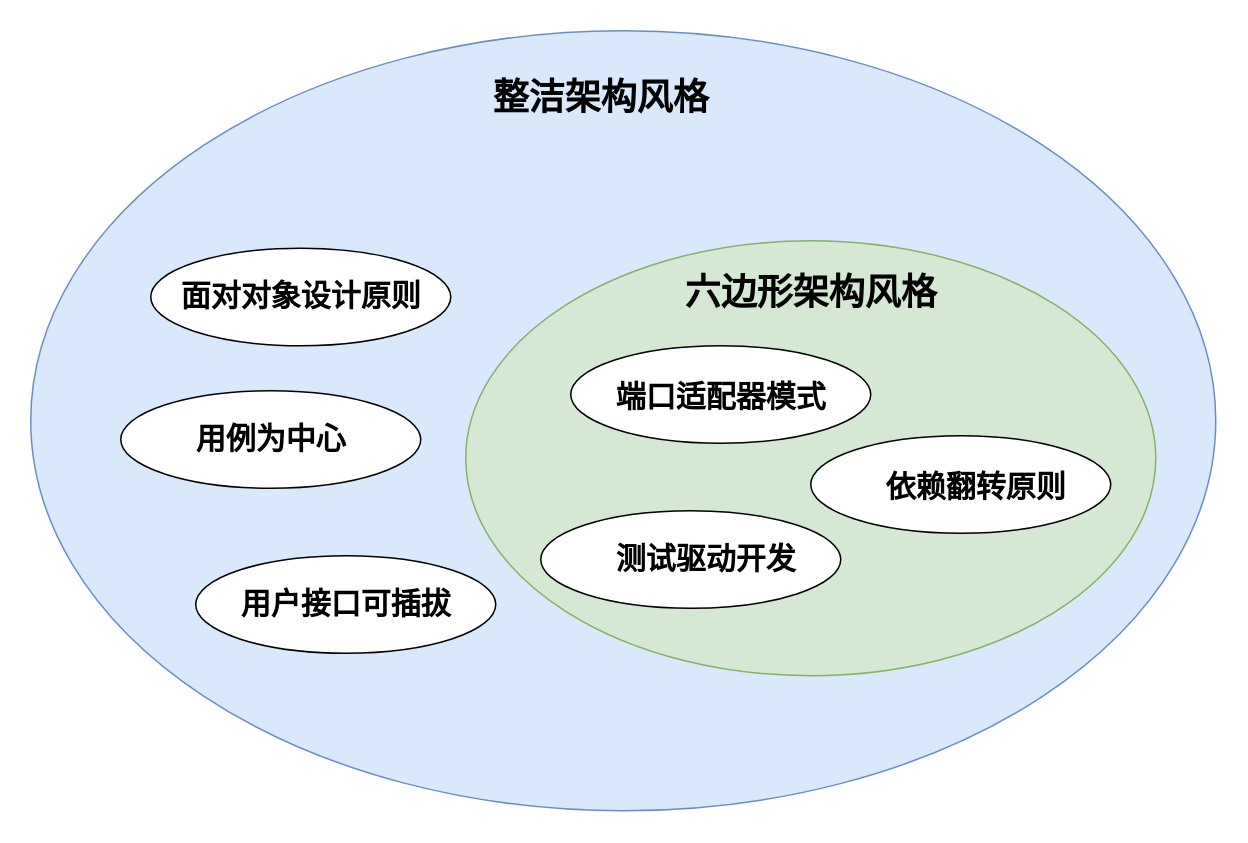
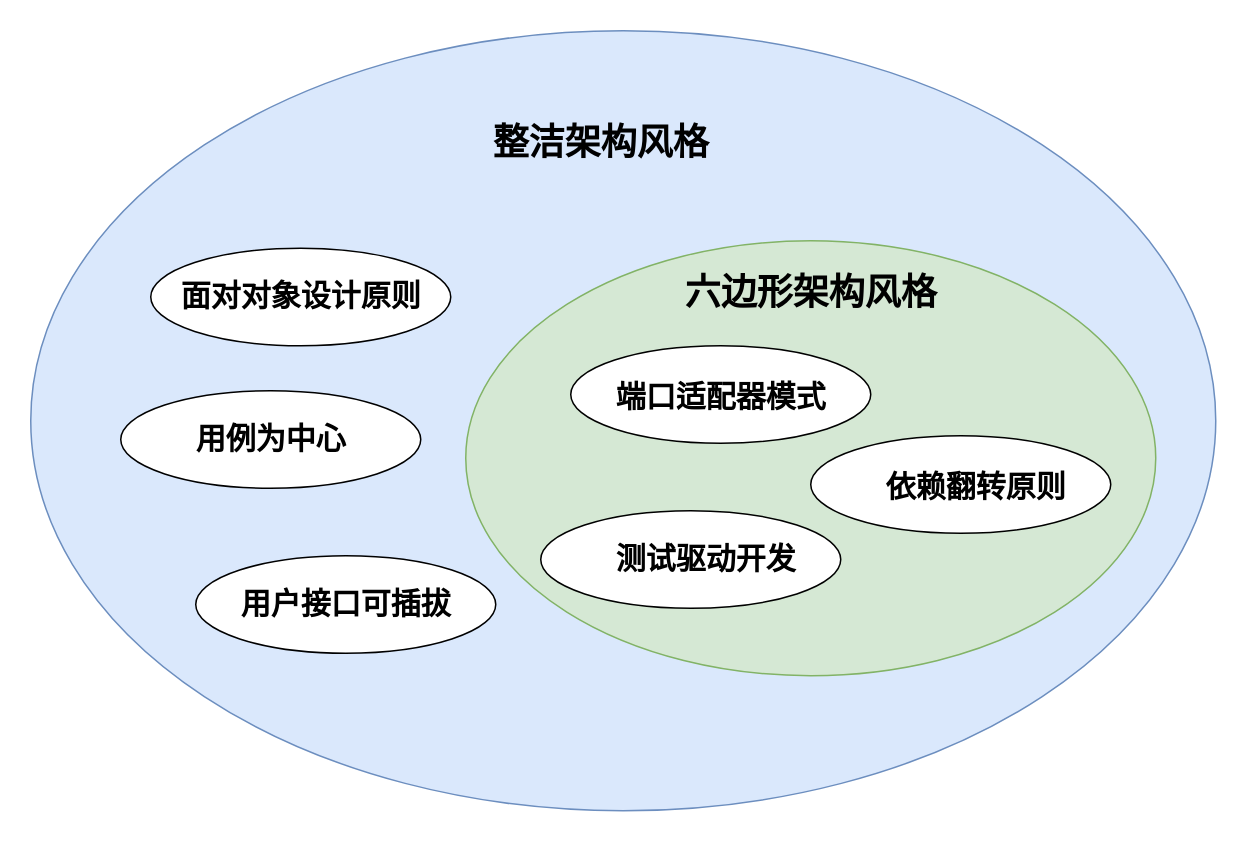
node "整洁架构风格": moved (601, 98) -> (601, 143)
